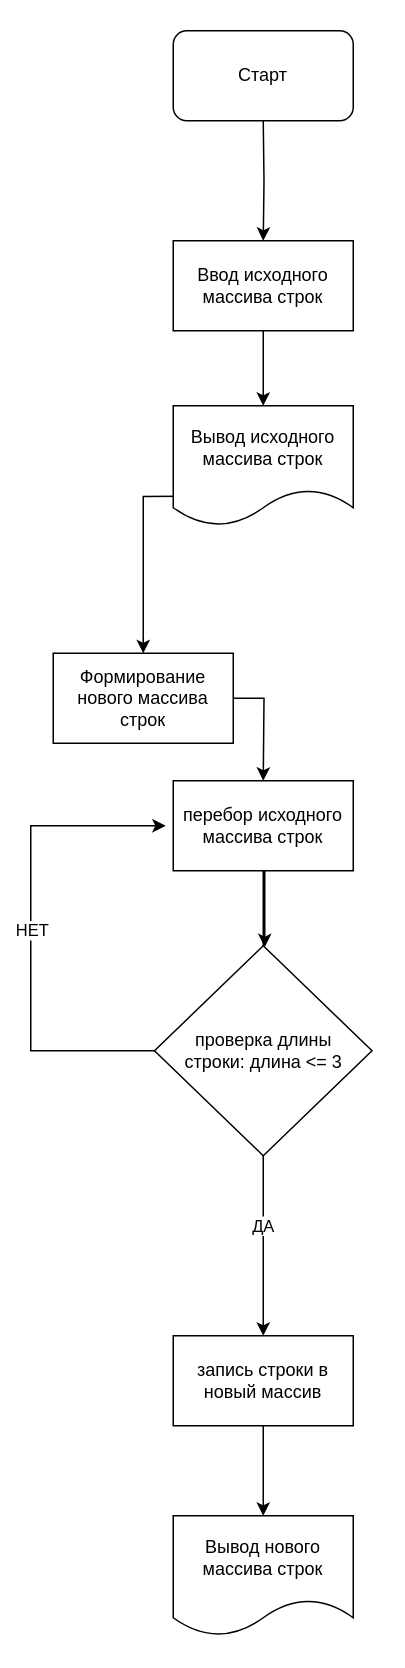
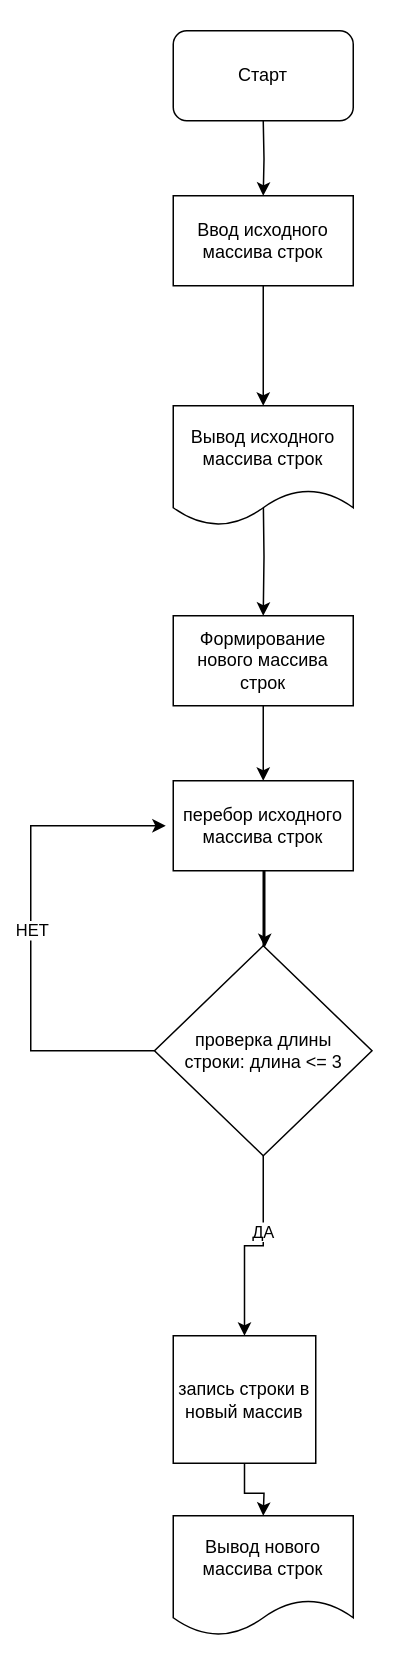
node "Ввод исходного массива строк": moved (263, 286) -> (263, 241)
node "Формирование нового массива строк": moved (143, 698) -> (263, 661)
node "запись строки в новый массив": size 180x90 -> 143x128
